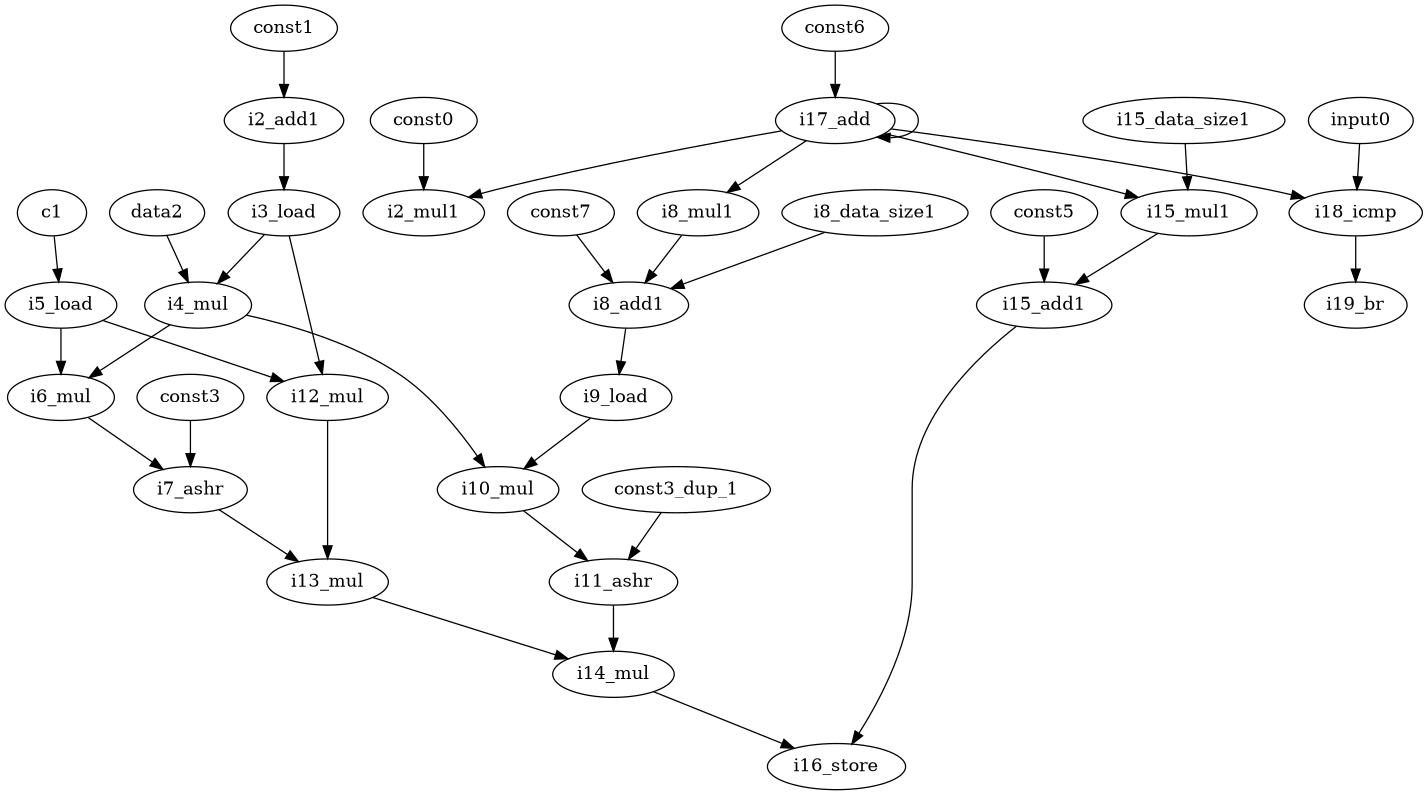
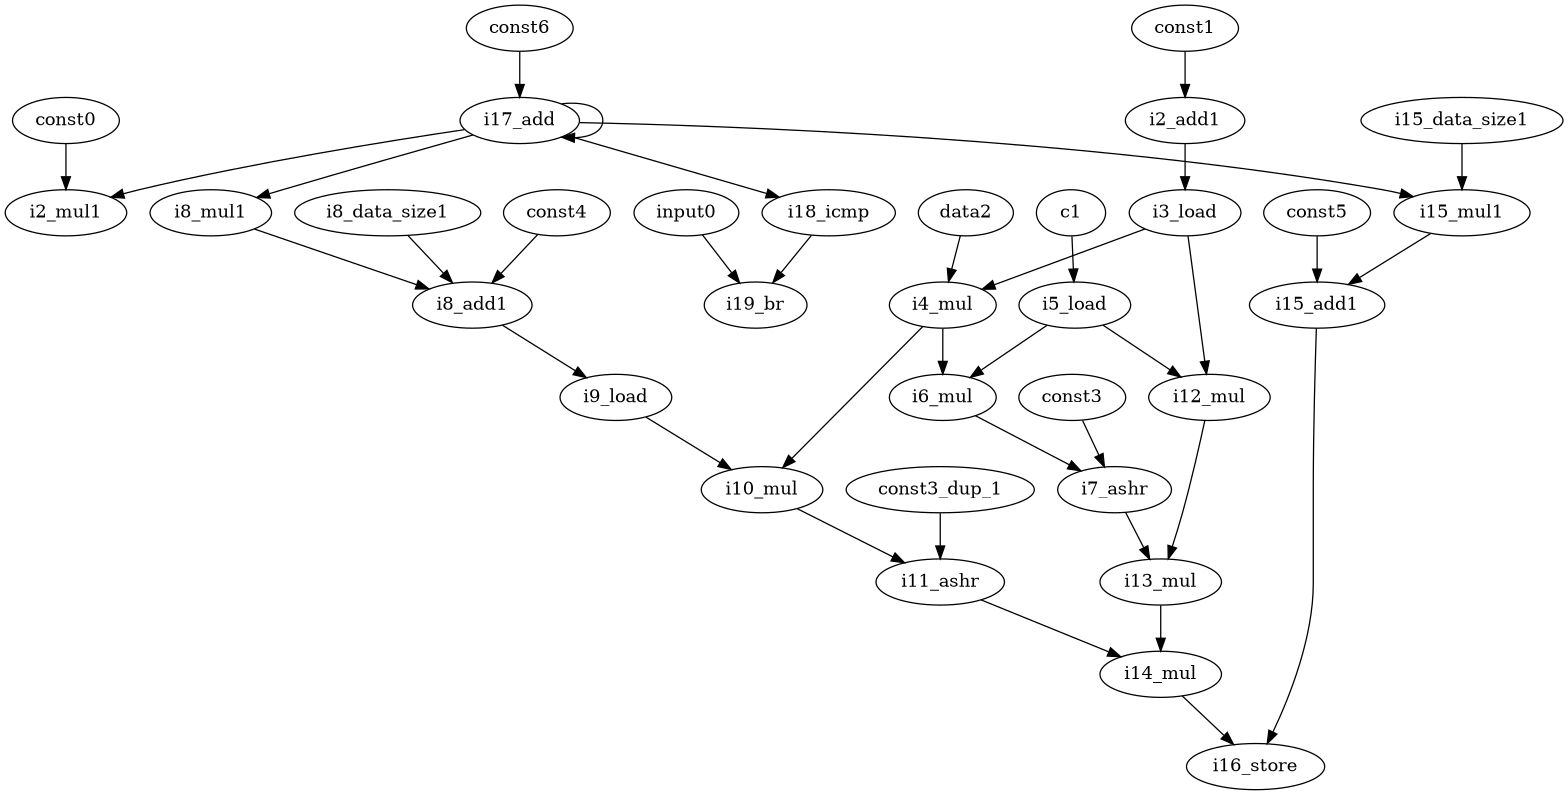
edge "input0" -> "i18_icmp": now "input0" -> "i19_br"
node "const7": label "const7" -> "const4"
